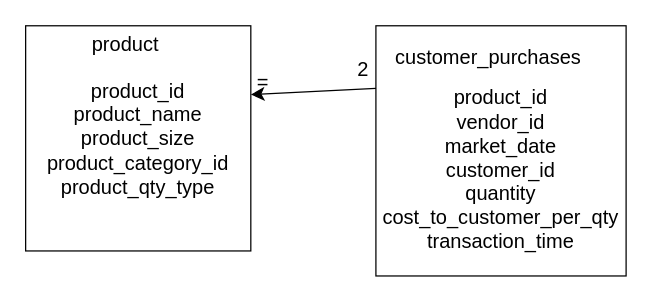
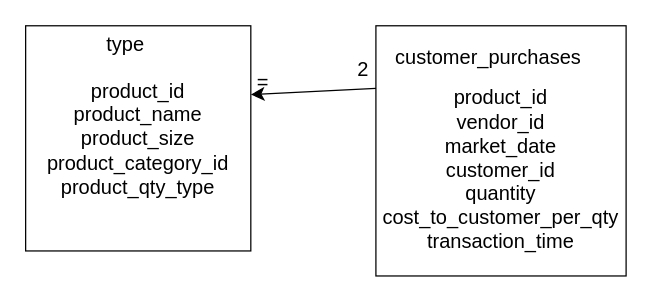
node "product": label "product" -> "type"
